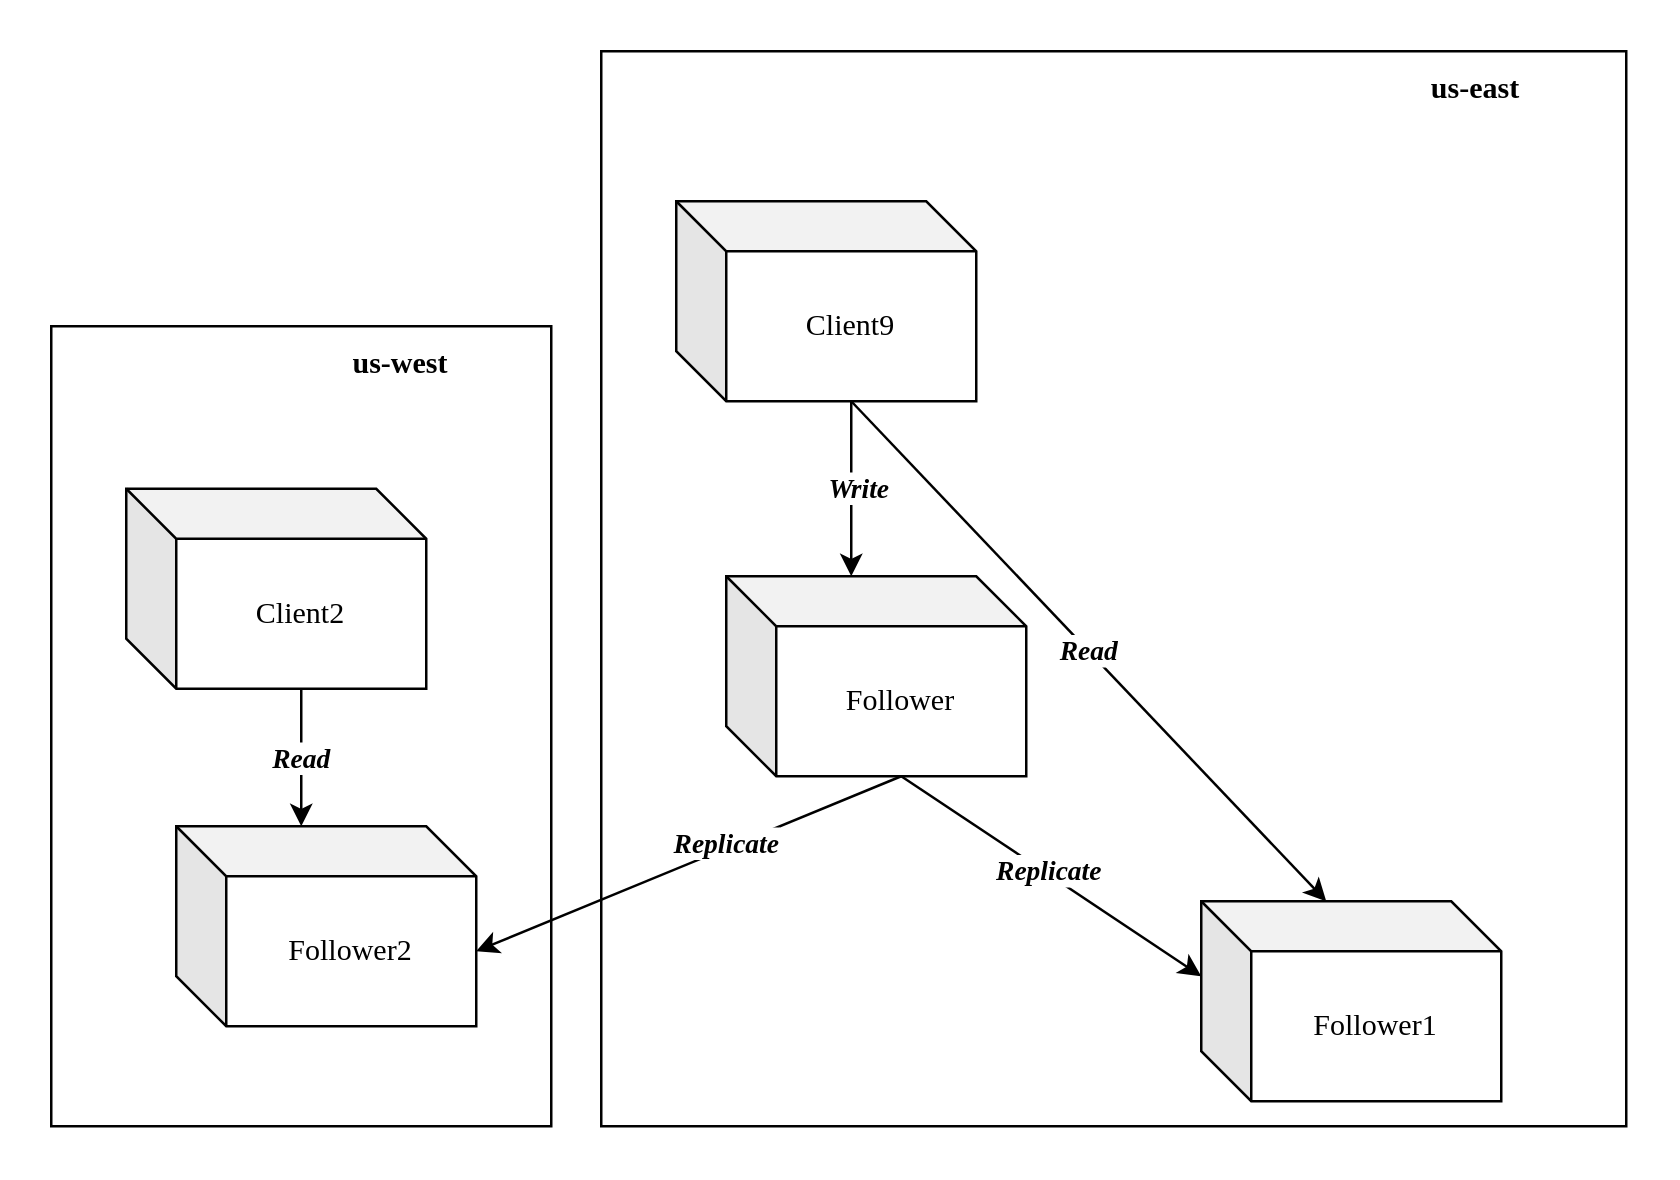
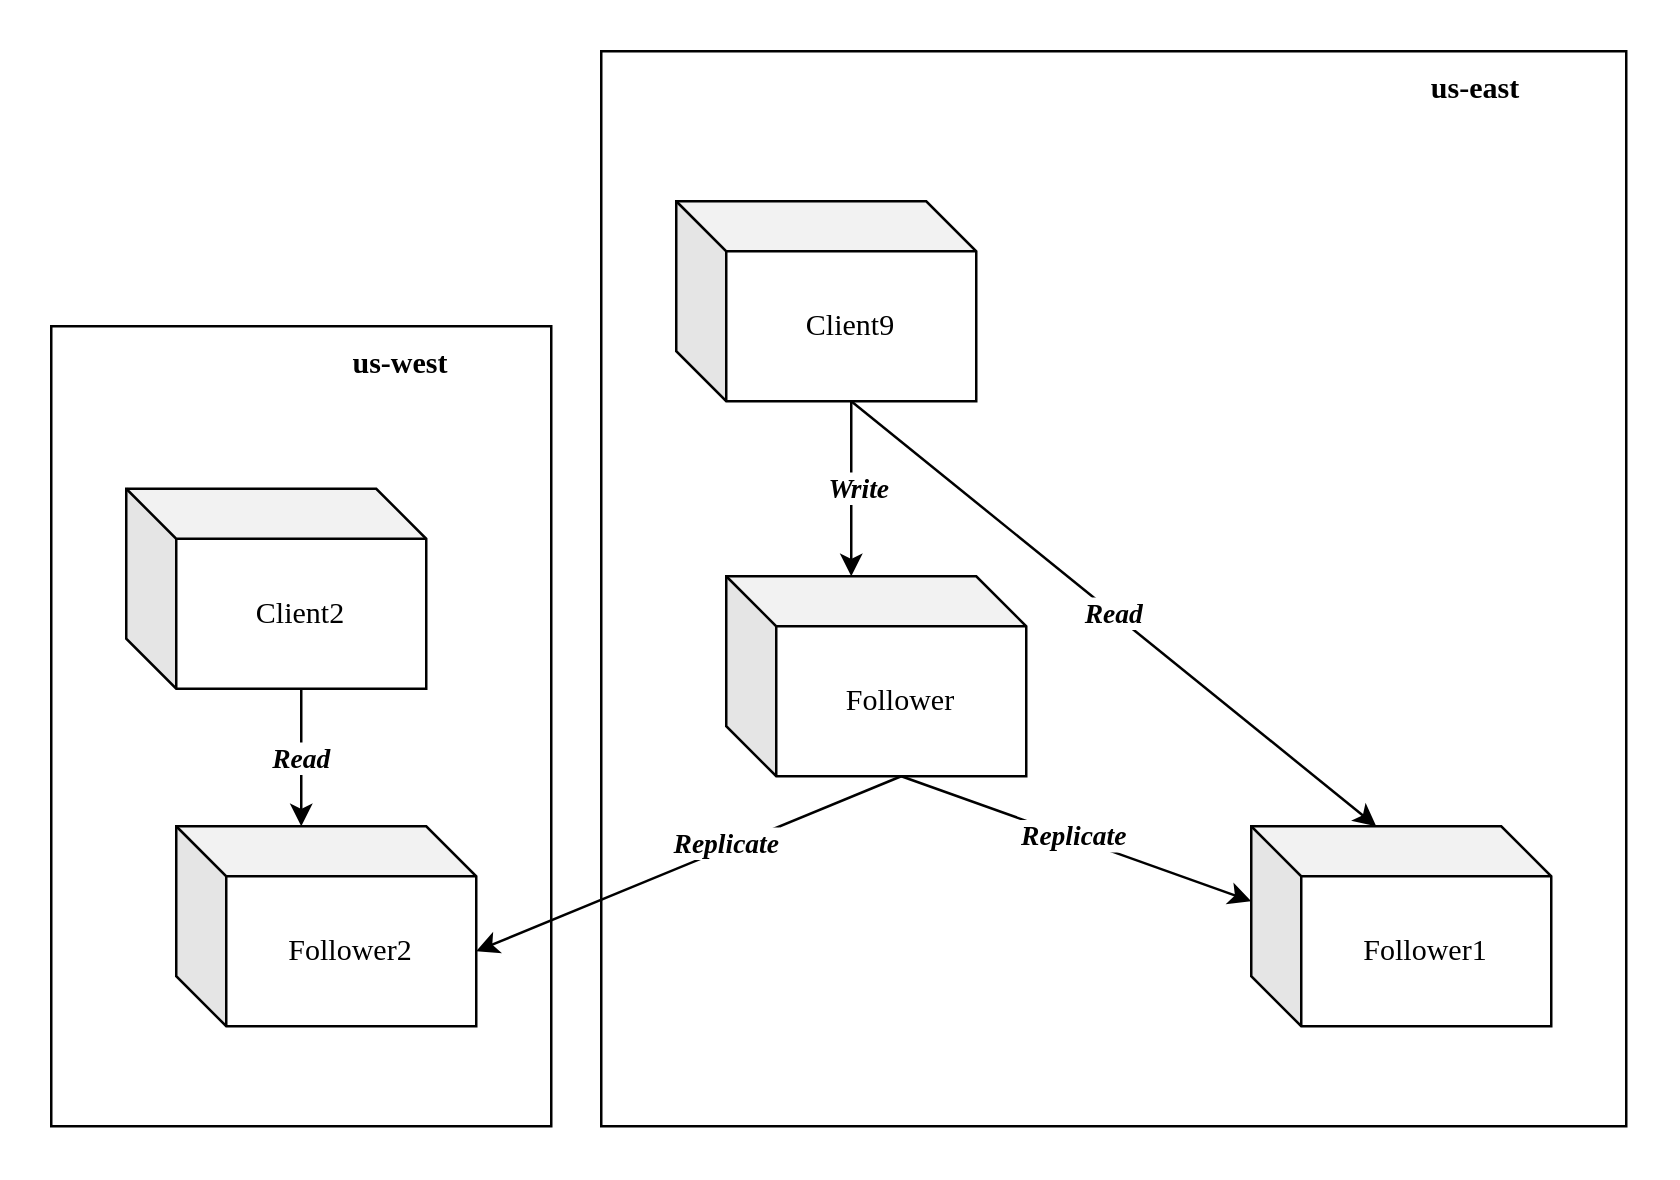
node "Follower1": moved (1351, 1001) -> (1401, 926)
